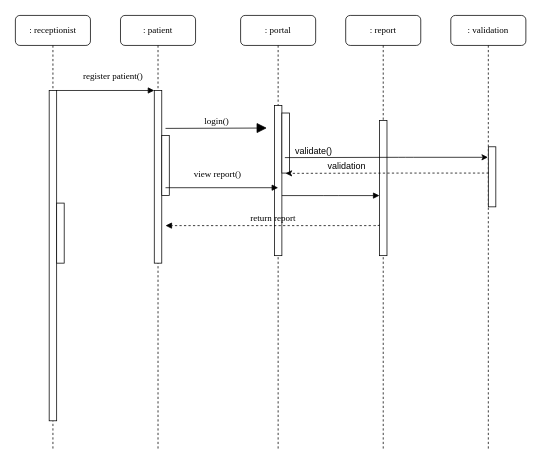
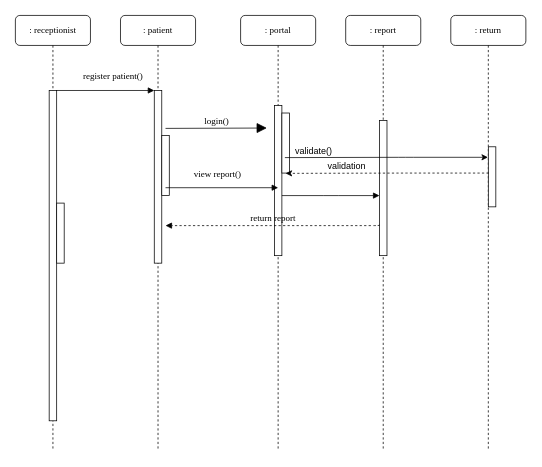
node ": validation": label ": validation" -> ": return"
